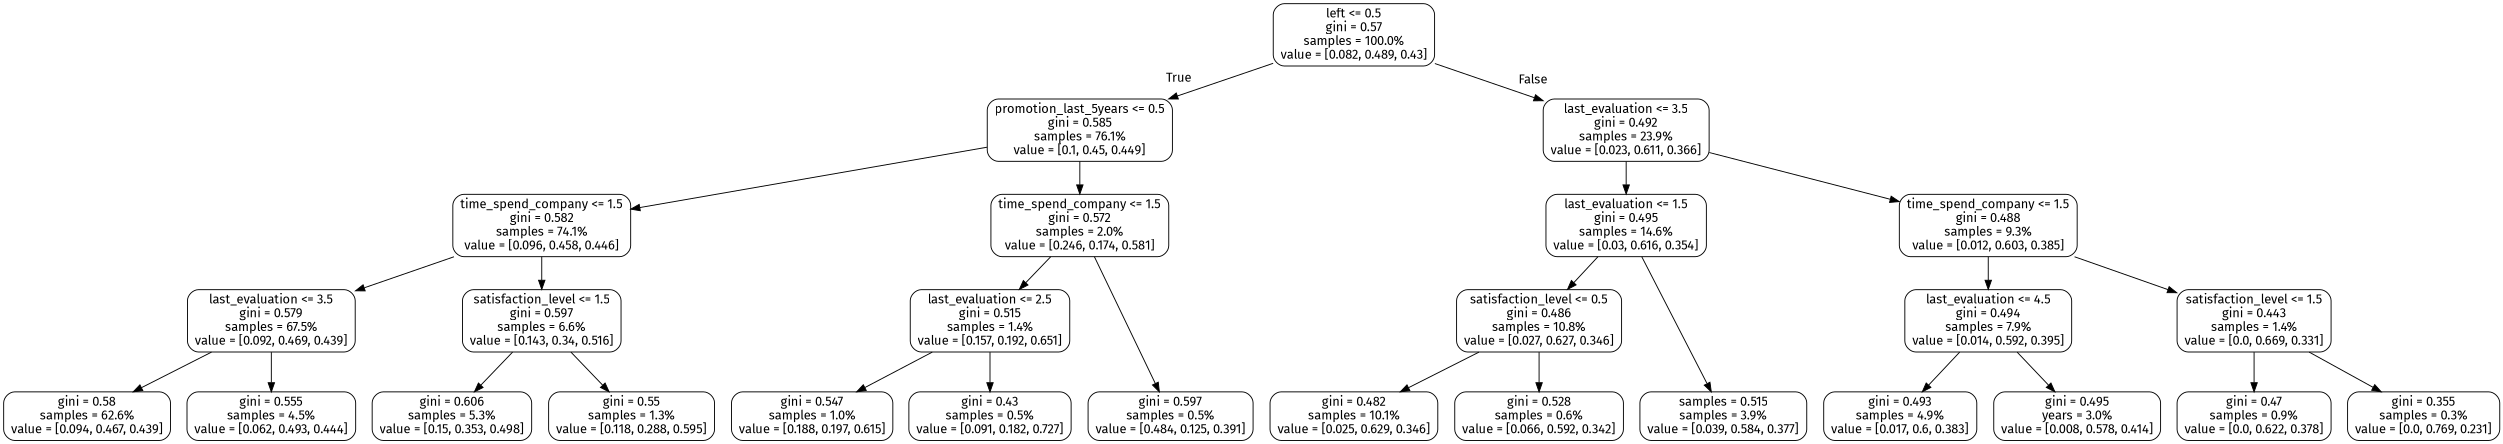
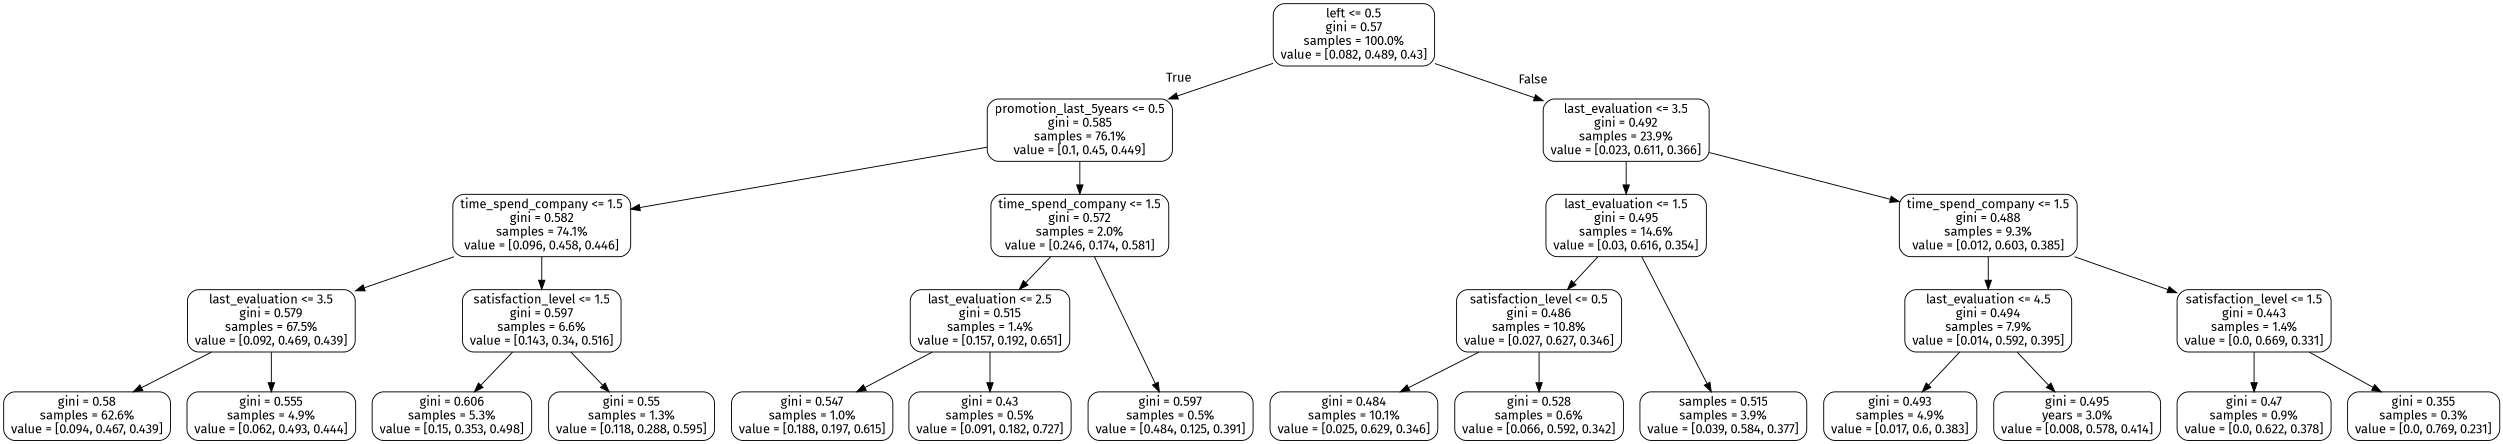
node "gini = 0.555 samples = 4.5% value = [0.062, 0.493, 0.444]": label "gini = 0.555 samples = 4.5% value = [0.062, 0.493, 0.444]" -> "gini = 0.555 samples = 4.9% value = [0.062, 0.493, 0.444]"
node "gini = 0.482 samples = 10.1% value = [0.025, 0.629, 0.346]": label "gini = 0.482 samples = 10.1% value = [0.025, 0.629, 0.346]" -> "gini = 0.484 samples = 10.1% value = [0.025, 0.629, 0.346]"
